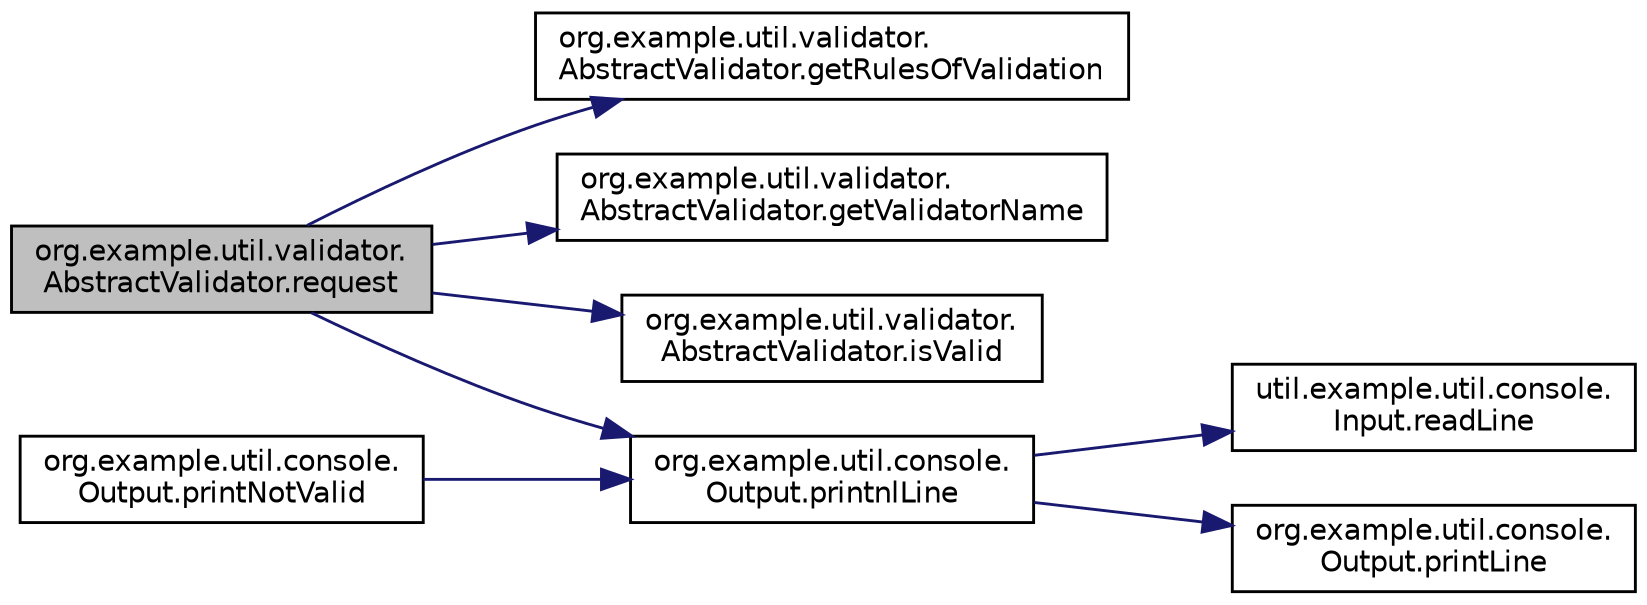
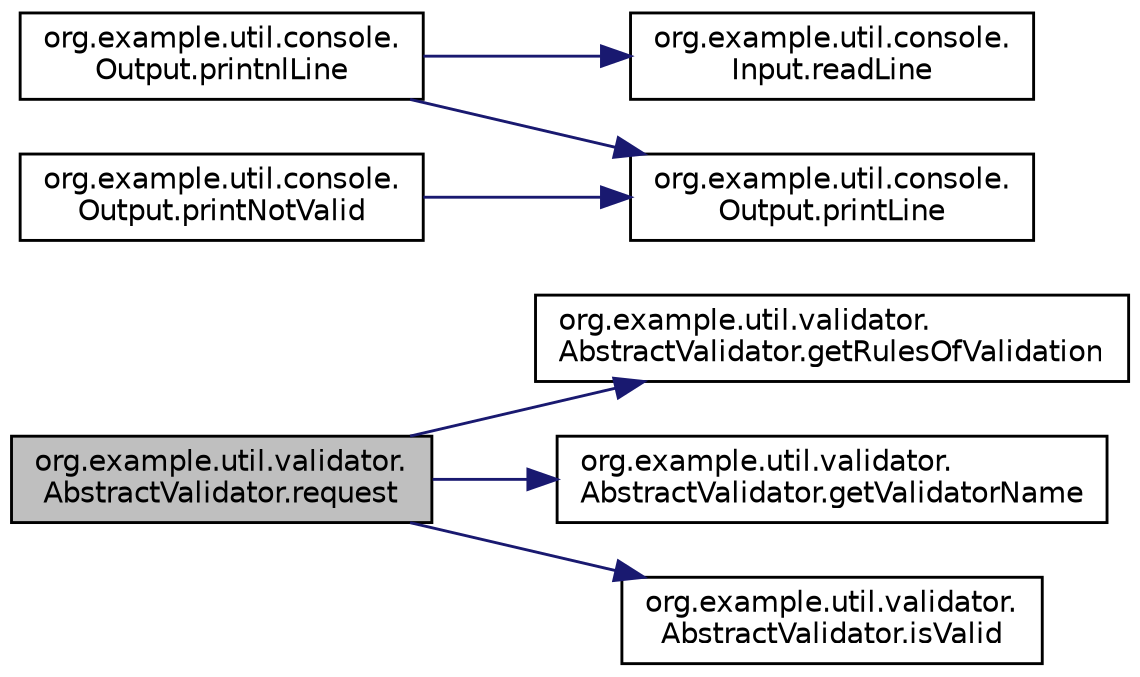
edge "org.example.util.validator. AbstractValidator.request" -> "org.example.util.console. Output.printnlLine": removed
node "util.example.util.console. Input.readLine": label "util.example.util.console. Input.readLine" -> "org.example.util.console. Input.readLine"
edge "org.example.util.console. Output.printNotValid" -> "org.example.util.console. Output.printnlLine": now "org.example.util.console. Output.printNotValid" -> "org.example.util.console. Output.printLine"
